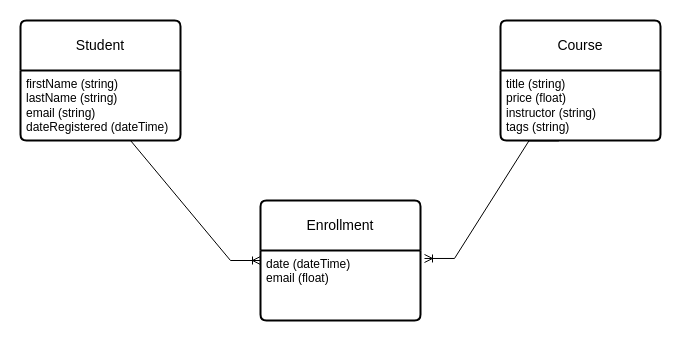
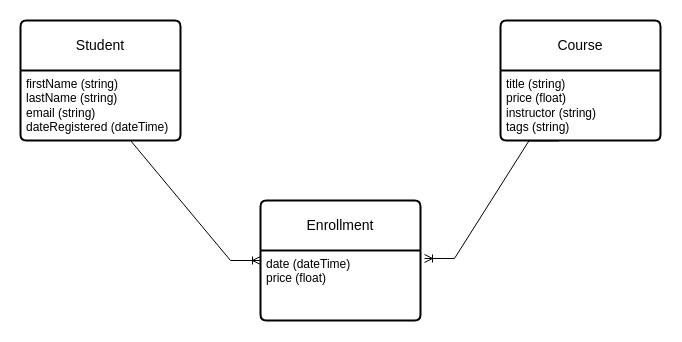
node "date (dateTime) email (float)": label "date (dateTime) email (float)" -> "date (dateTime) price (float)"
